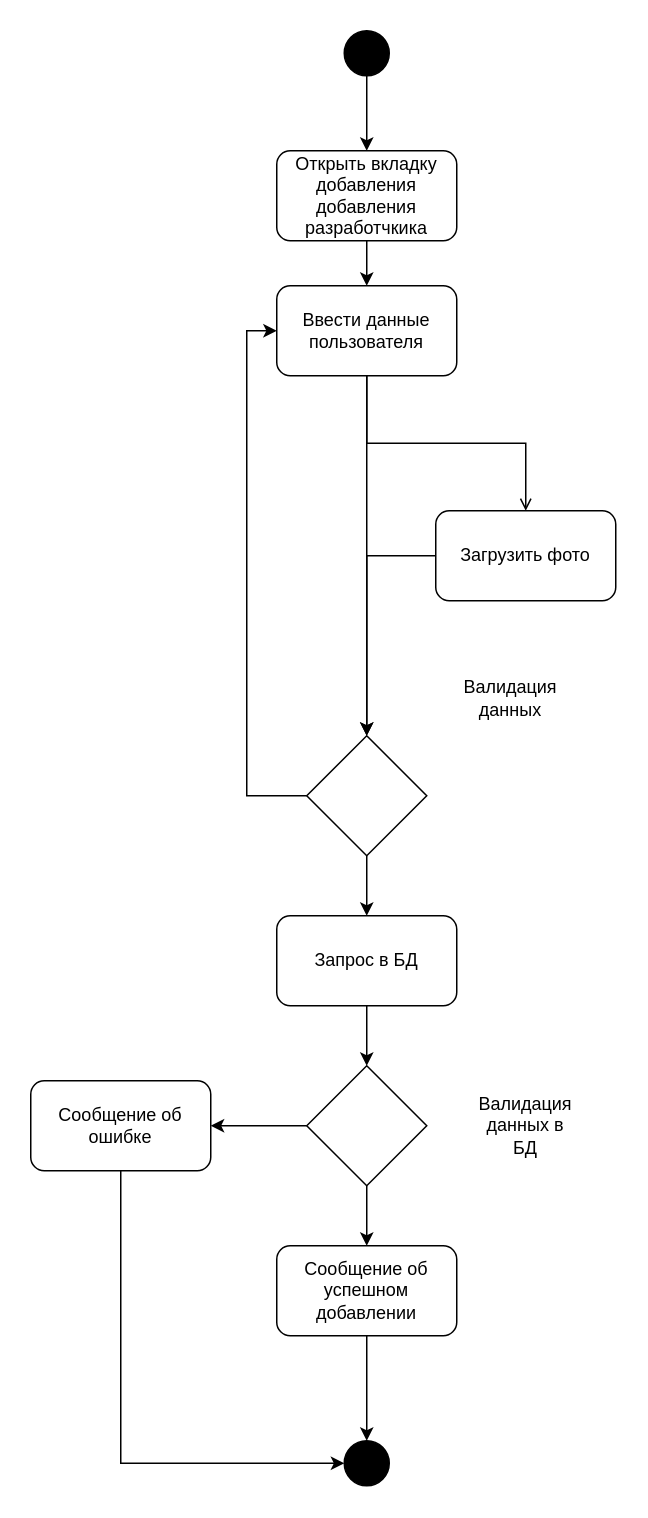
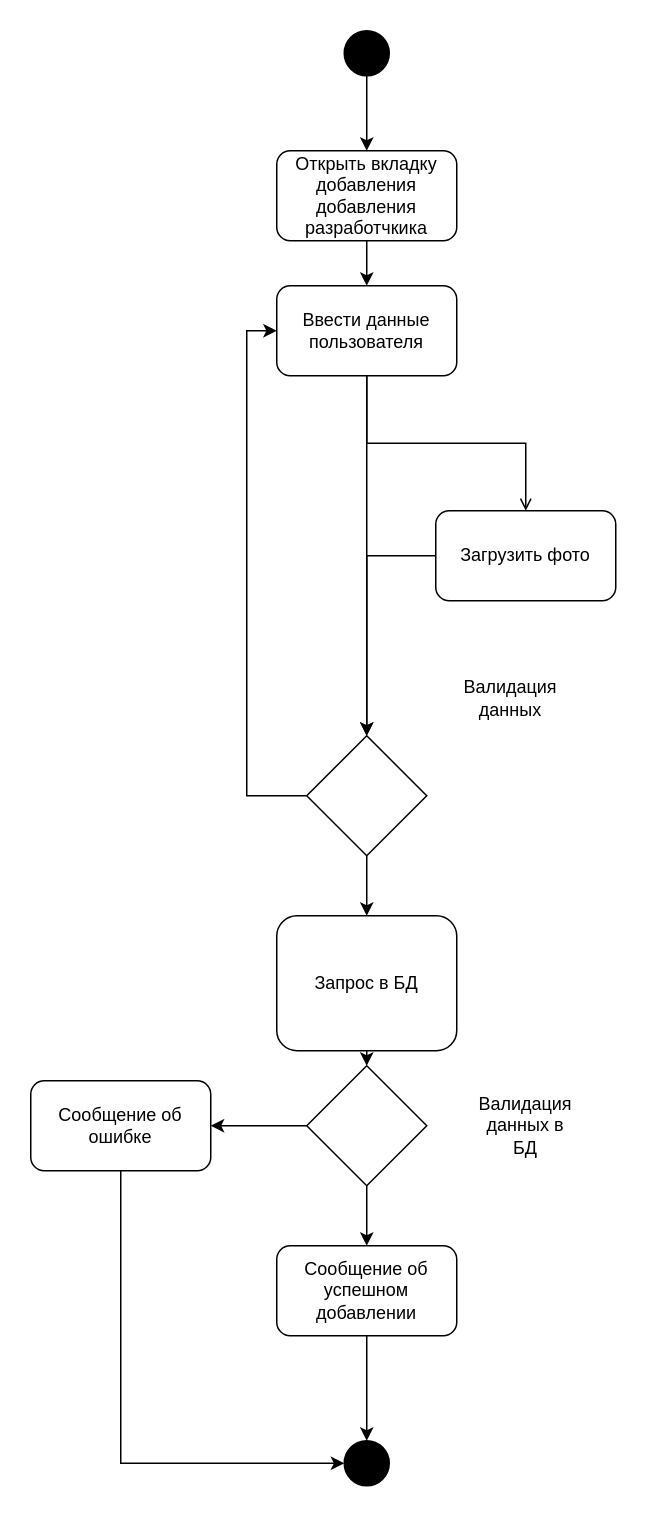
node "Запрос в БД": size 180x90 -> 180x135
